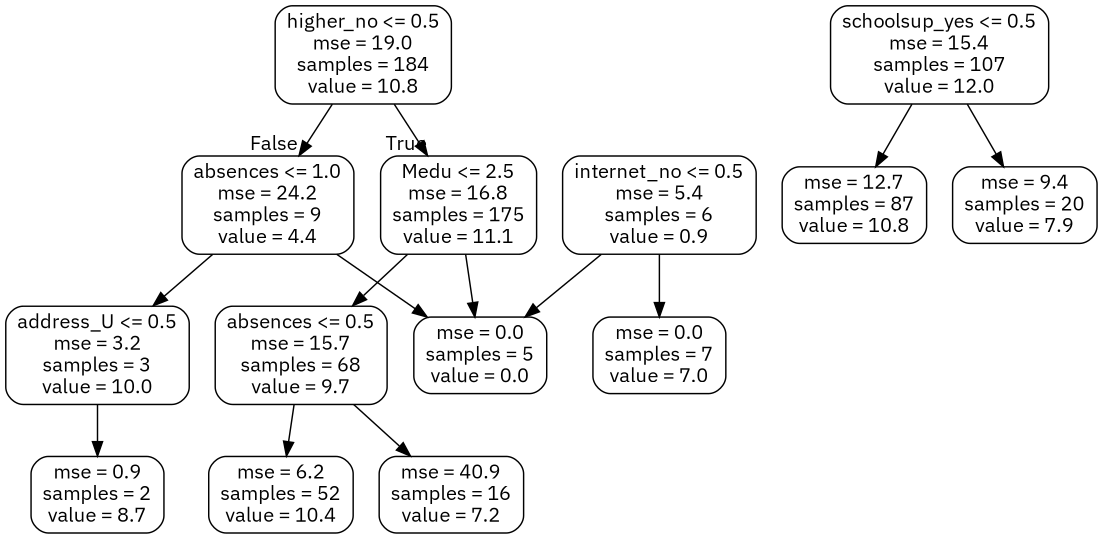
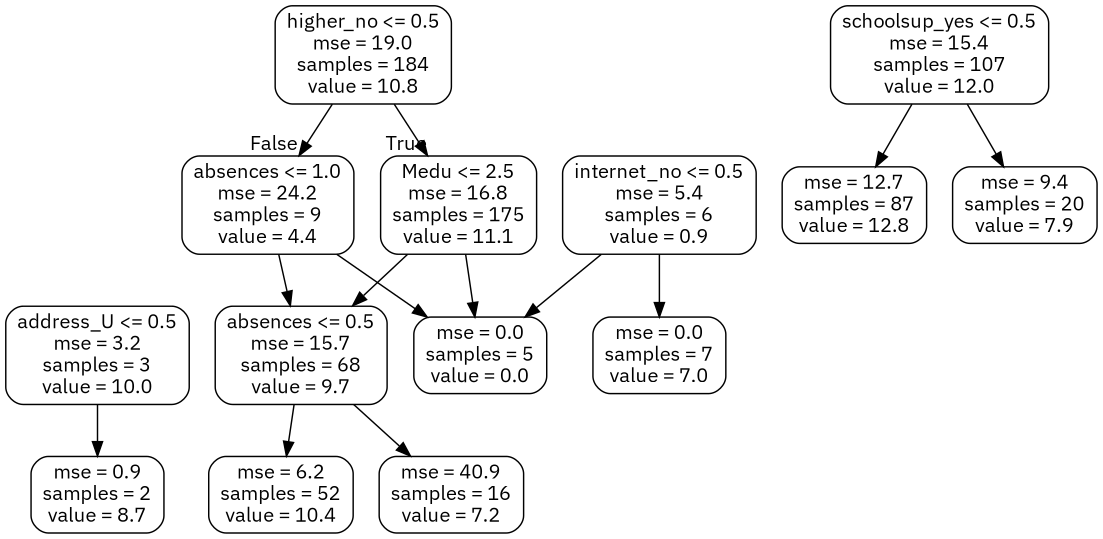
node "mse = 12.7 samples = 87 value = 10.8": label "mse = 12.7 samples = 87 value = 10.8" -> "mse = 12.7 samples = 87 value = 12.8"
edge "absences <= 1.0 mse = 24.2 samples = 9 value = 4.4" -> "address_U <= 0.5 mse = 3.2 samples = 3 value = 10.0": now "absences <= 1.0 mse = 24.2 samples = 9 value = 4.4" -> "absences <= 0.5 mse = 15.7 samples = 68 value = 9.7"
